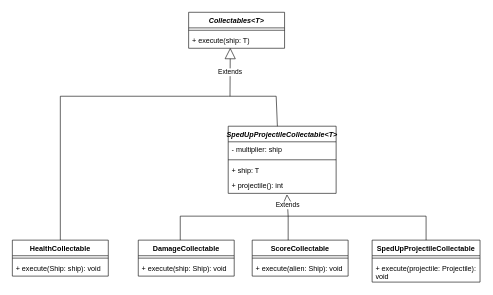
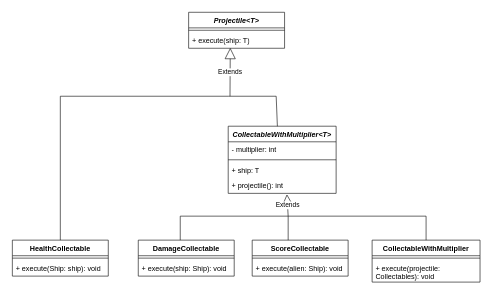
node "Collectables<T>": label "Collectables<T>" -> "Projectile<T>"
node "SpedUpProjectileCollectable<T>": label "SpedUpProjectileCollectable<T>" -> "CollectableWithMultiplier<T>"
node "- multiplier: ship": label "- multiplier: ship" -> "- multiplier: int"
node "SpedUpProjectileCollectable": label "SpedUpProjectileCollectable" -> "CollectableWithMultiplier"
node "+ execute(projectile: Projectile): void": label "+ execute(projectile: Projectile): void" -> "+ execute(projectile: Collectables): void"
